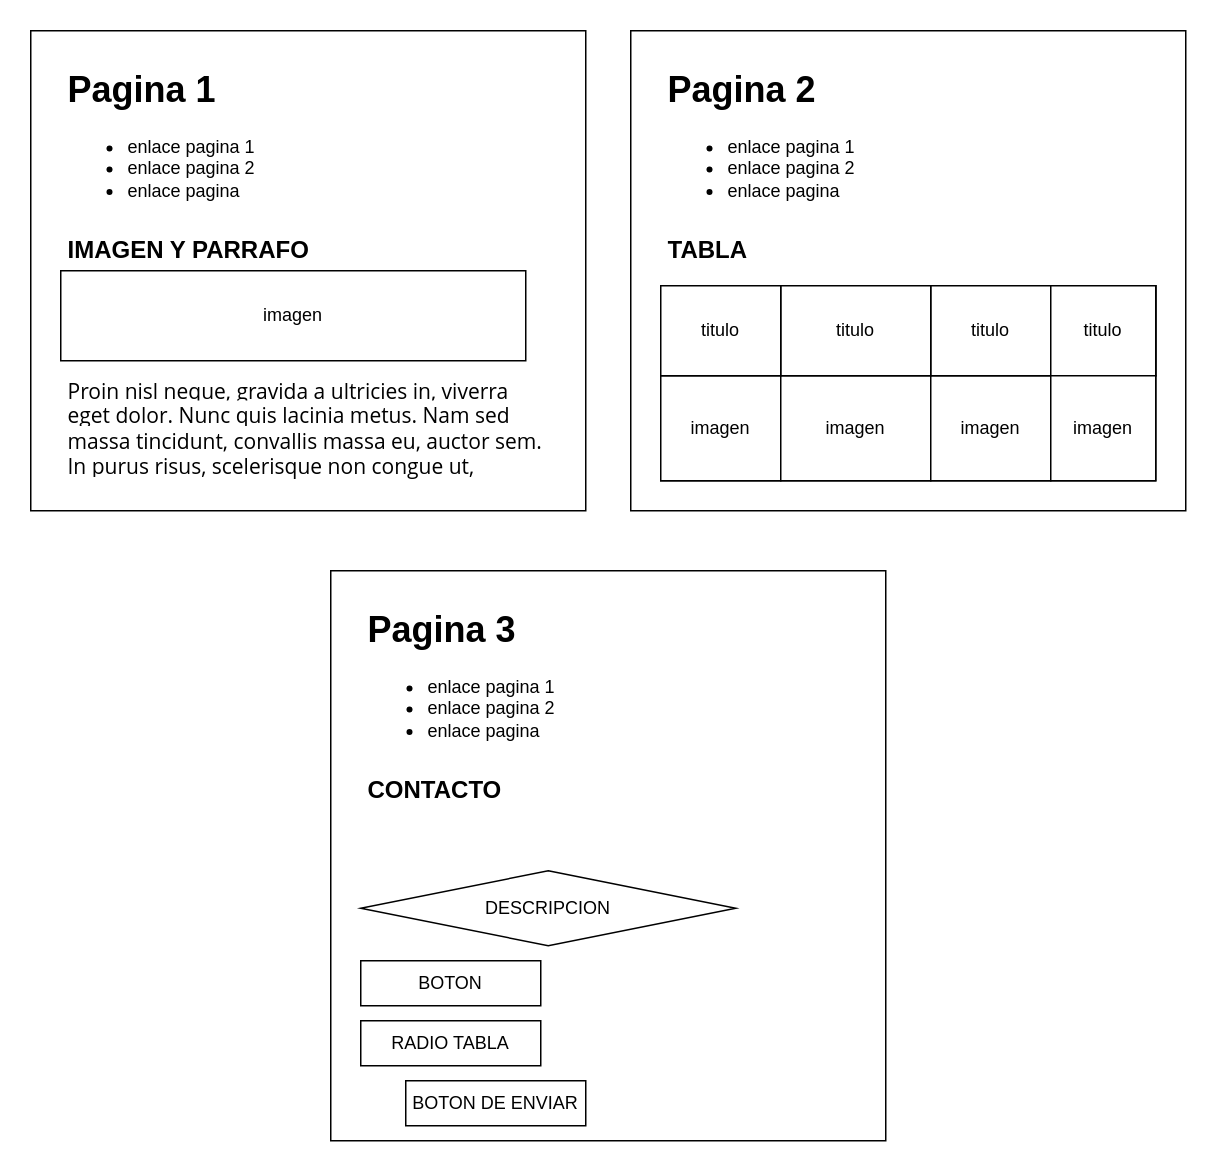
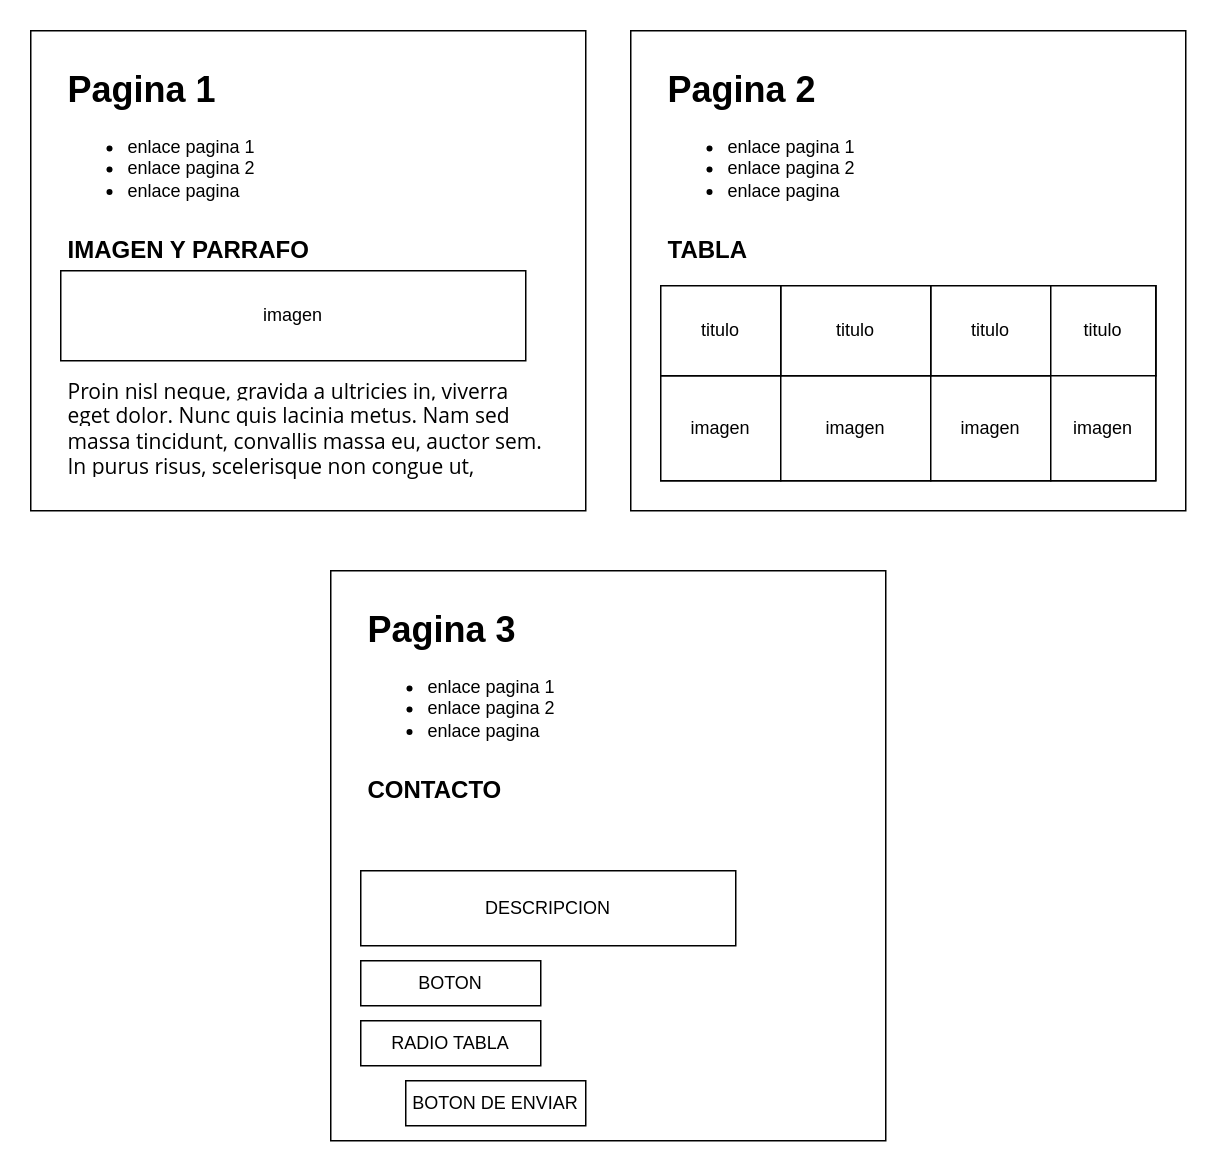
node "DESCRIPCION": shape diamond -> rectangle
